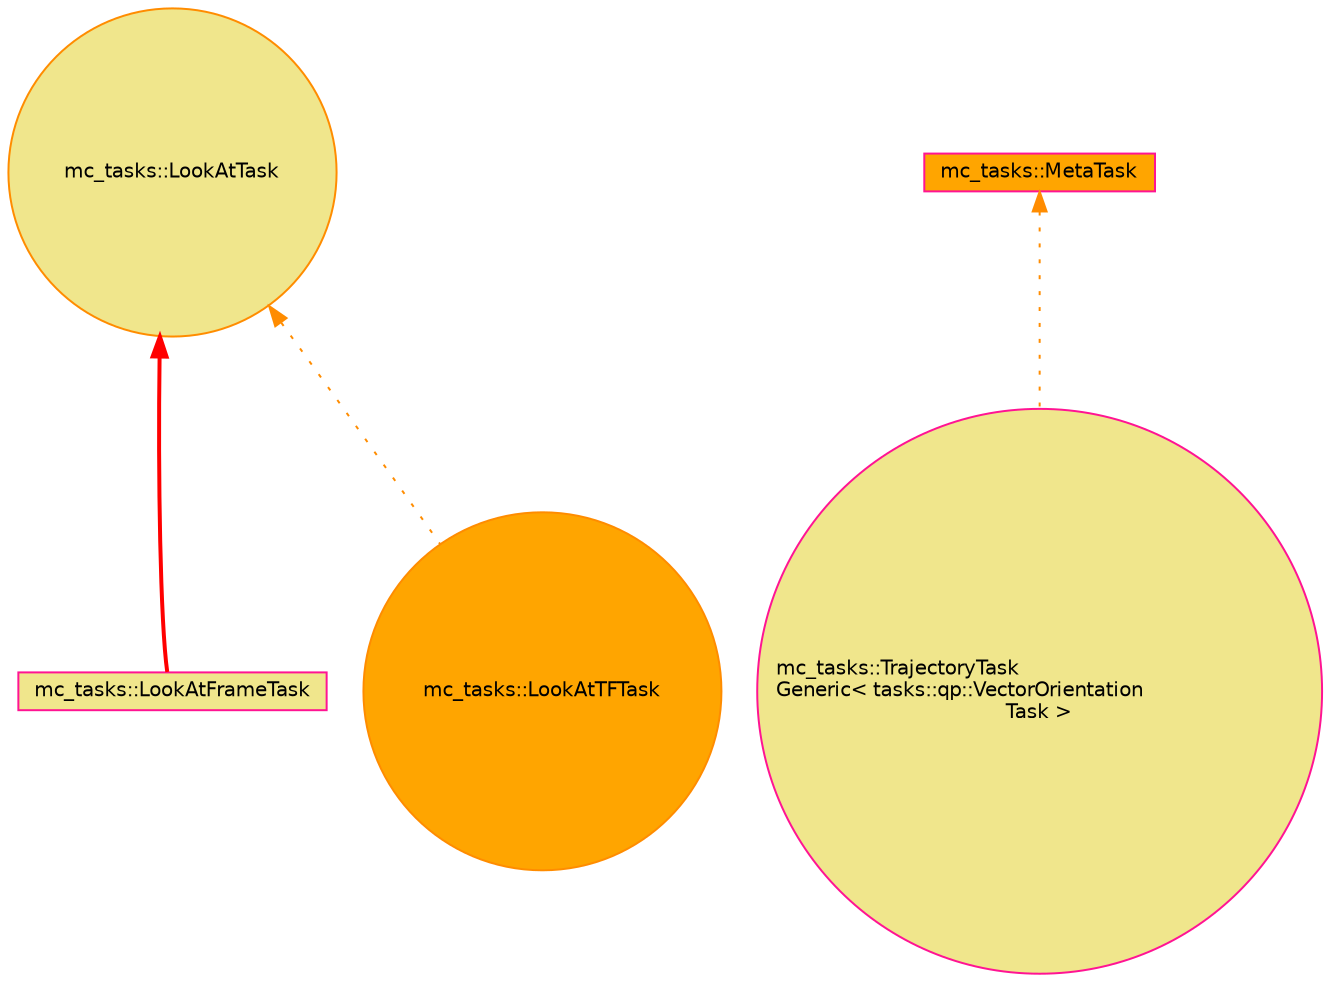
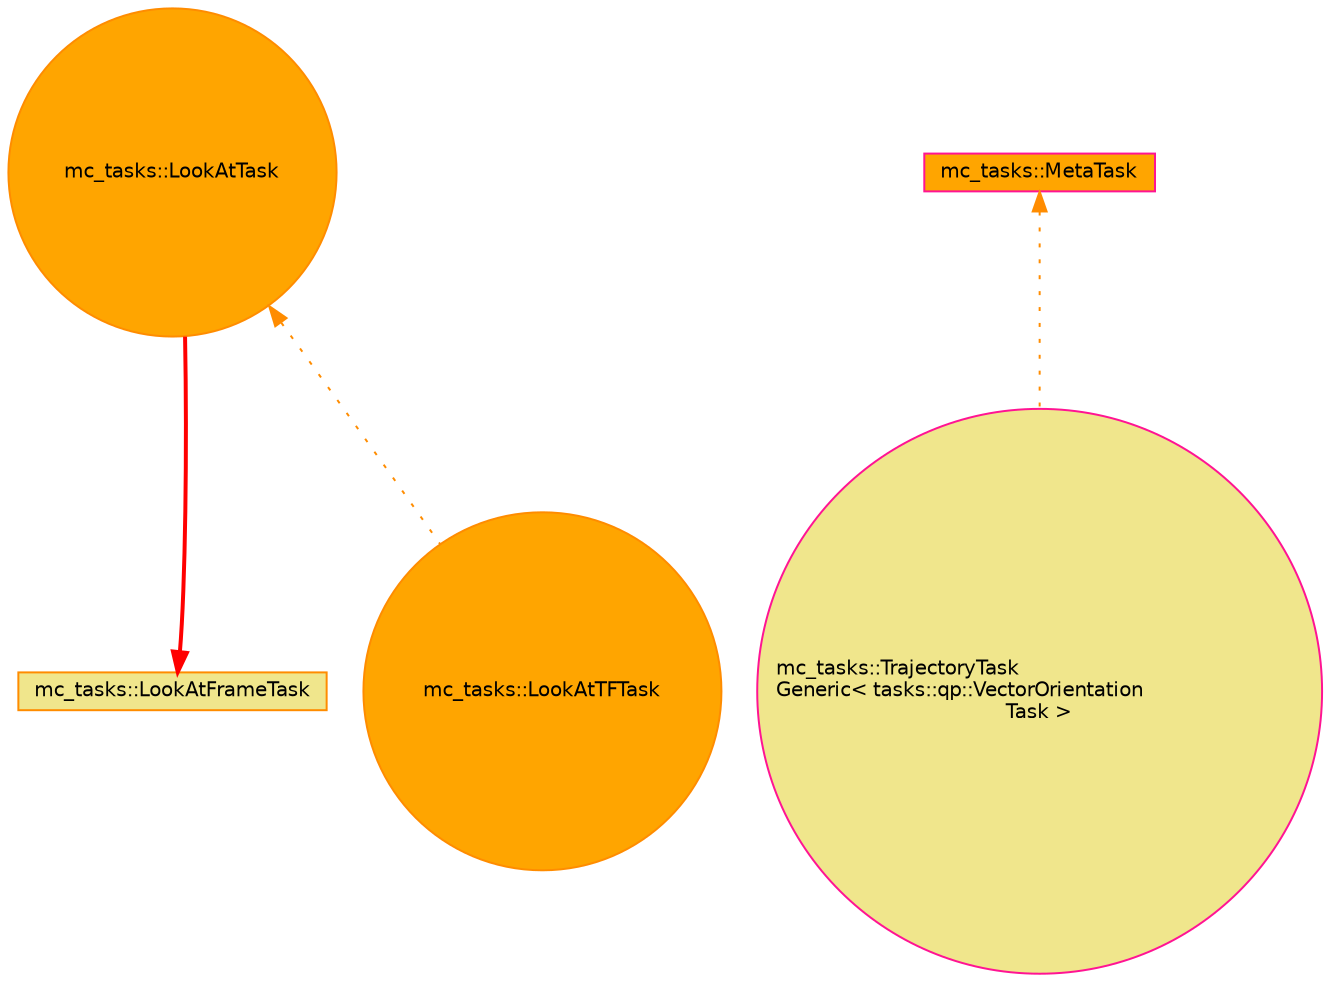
node "mc_tasks::LookAtTask": fillcolor khaki -> orange
edge "mc_tasks::LookAtFrameTask" -> "mc_tasks::LookAtTask": reversed
node "mc_tasks::LookAtFrameTask": color deeppink -> darkorange
